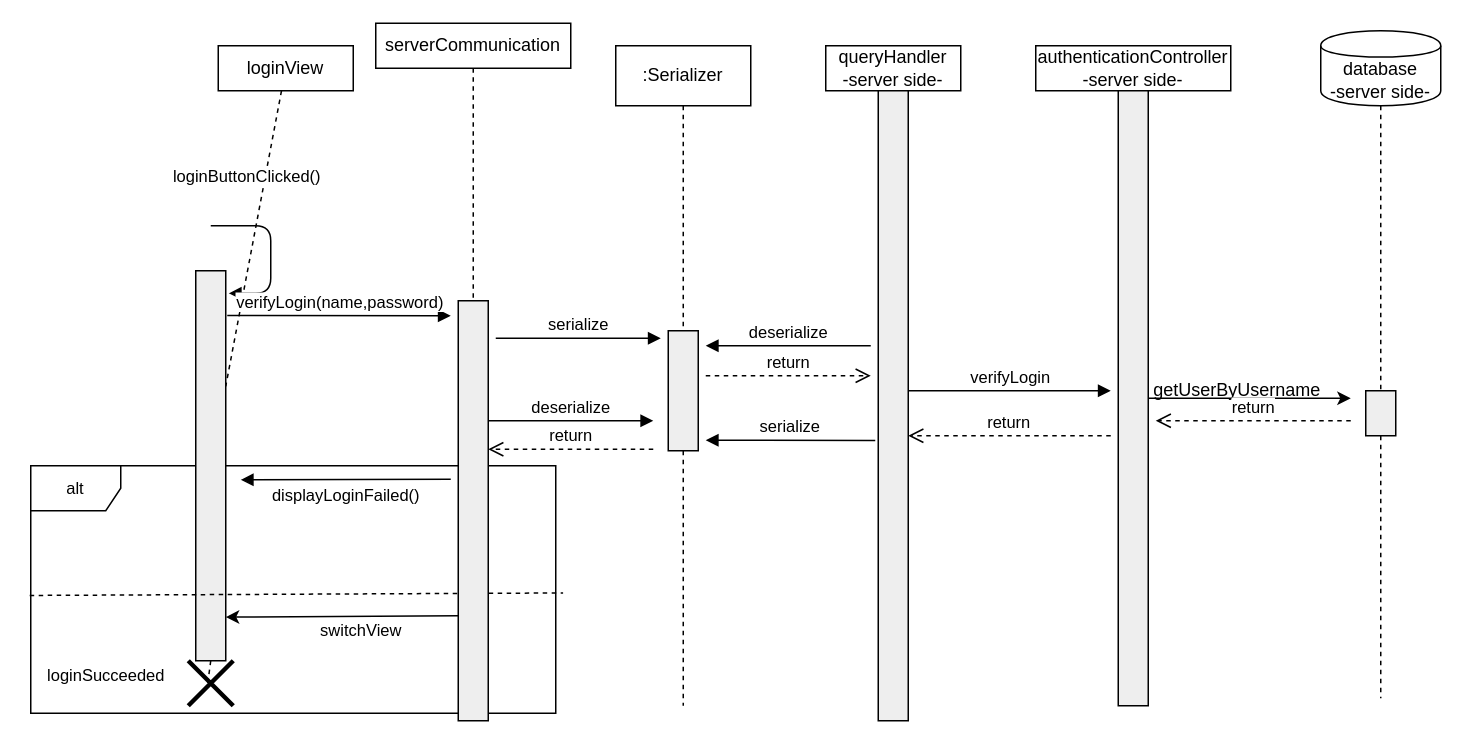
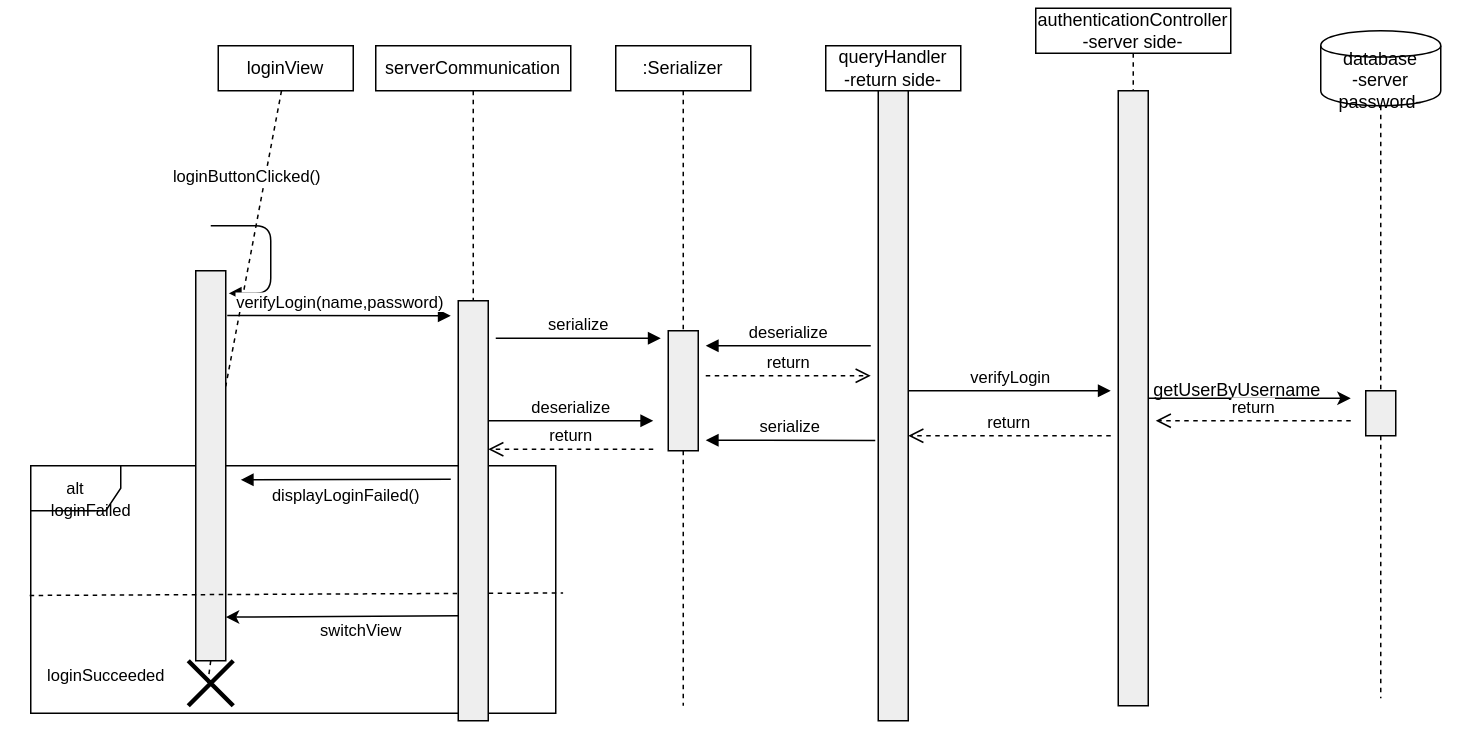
node "serverCommunication": moved (473, 46) -> (473, 68)
node "queryHandler -server side-": label "queryHandler -server side-" -> "queryHandler -return side-"
node "authenticationController -server side-": moved (1133, 68) -> (1133, 31)
node ":Serializer": size 135x60 -> 135x45
node "database -server side-": label "database -server side-" -> "database -server password-"
node "loginFailed": added
